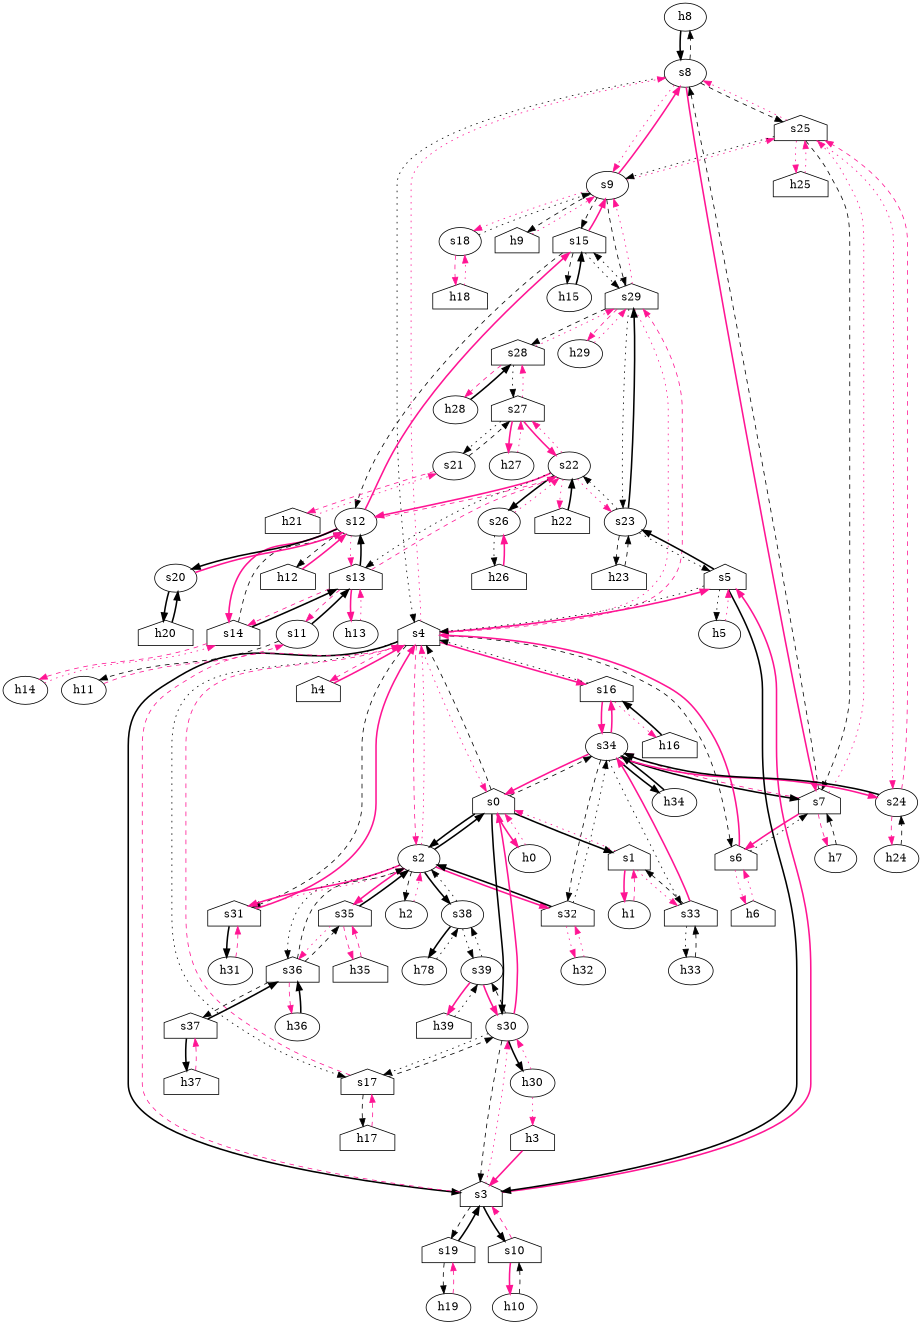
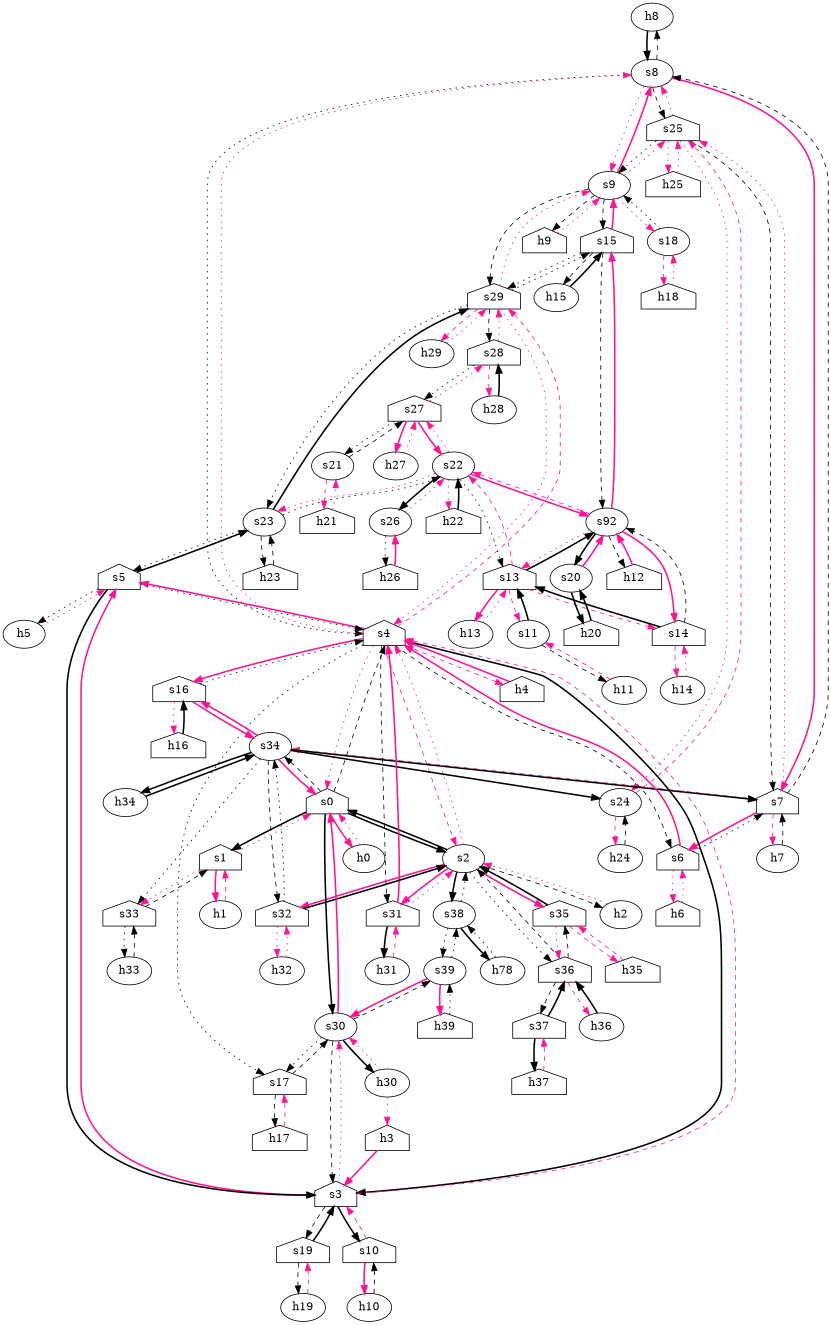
node "s12": label "s12" -> "s92"
edge "s34" -> "s24": color deeppink -> black
edge "s24" -> "s34": removed
edge "s17" -> "s4": removed
edge "s33" -> "s34": removed
